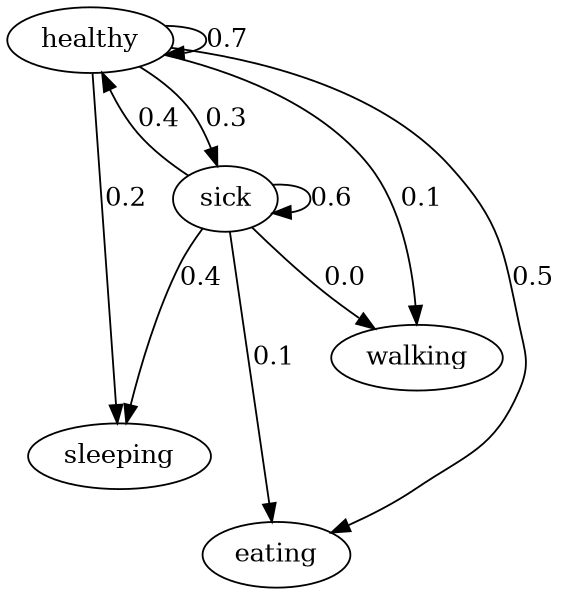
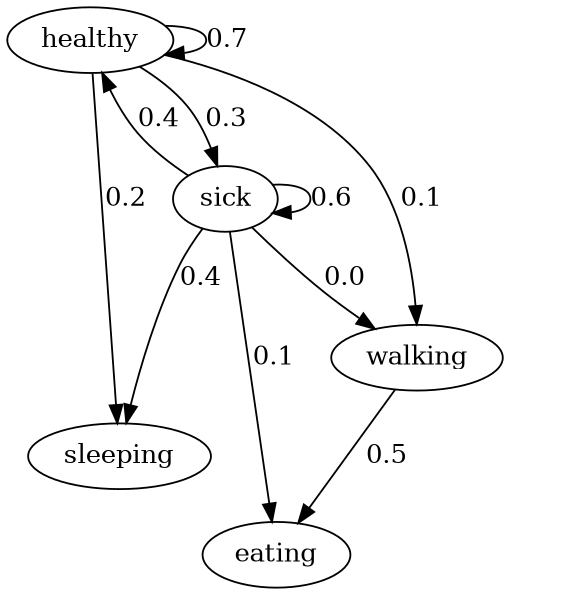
edge "healthy" -> "eating": now "walking" -> "eating"
